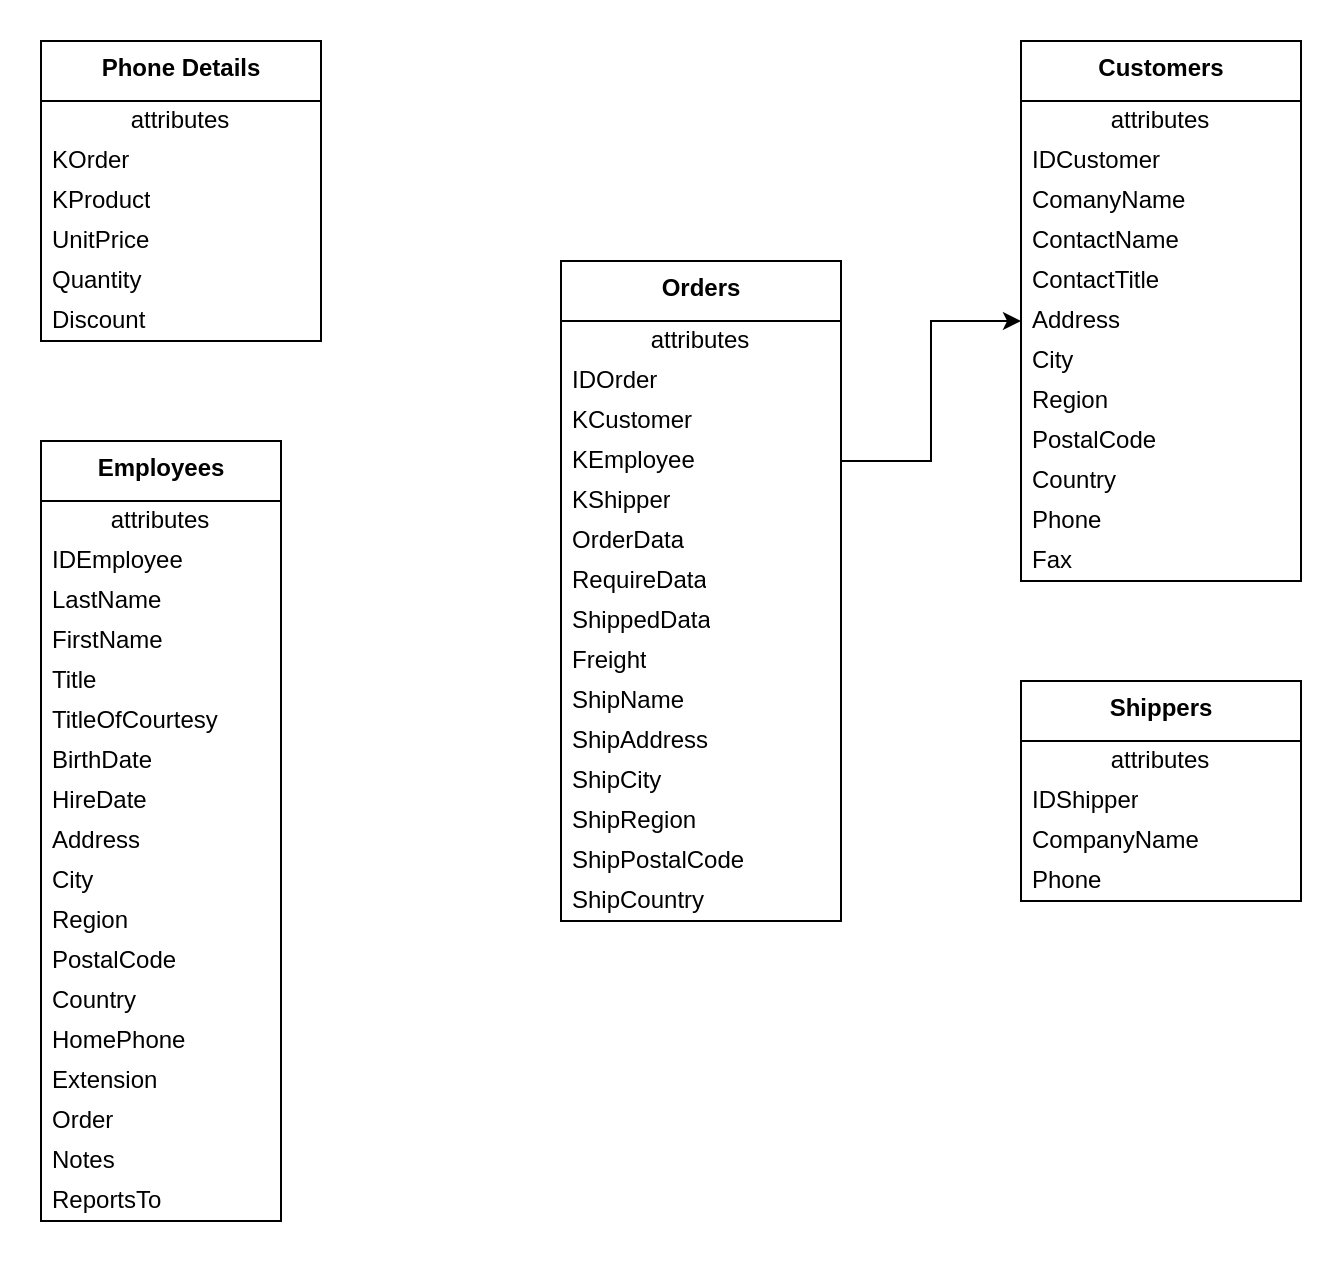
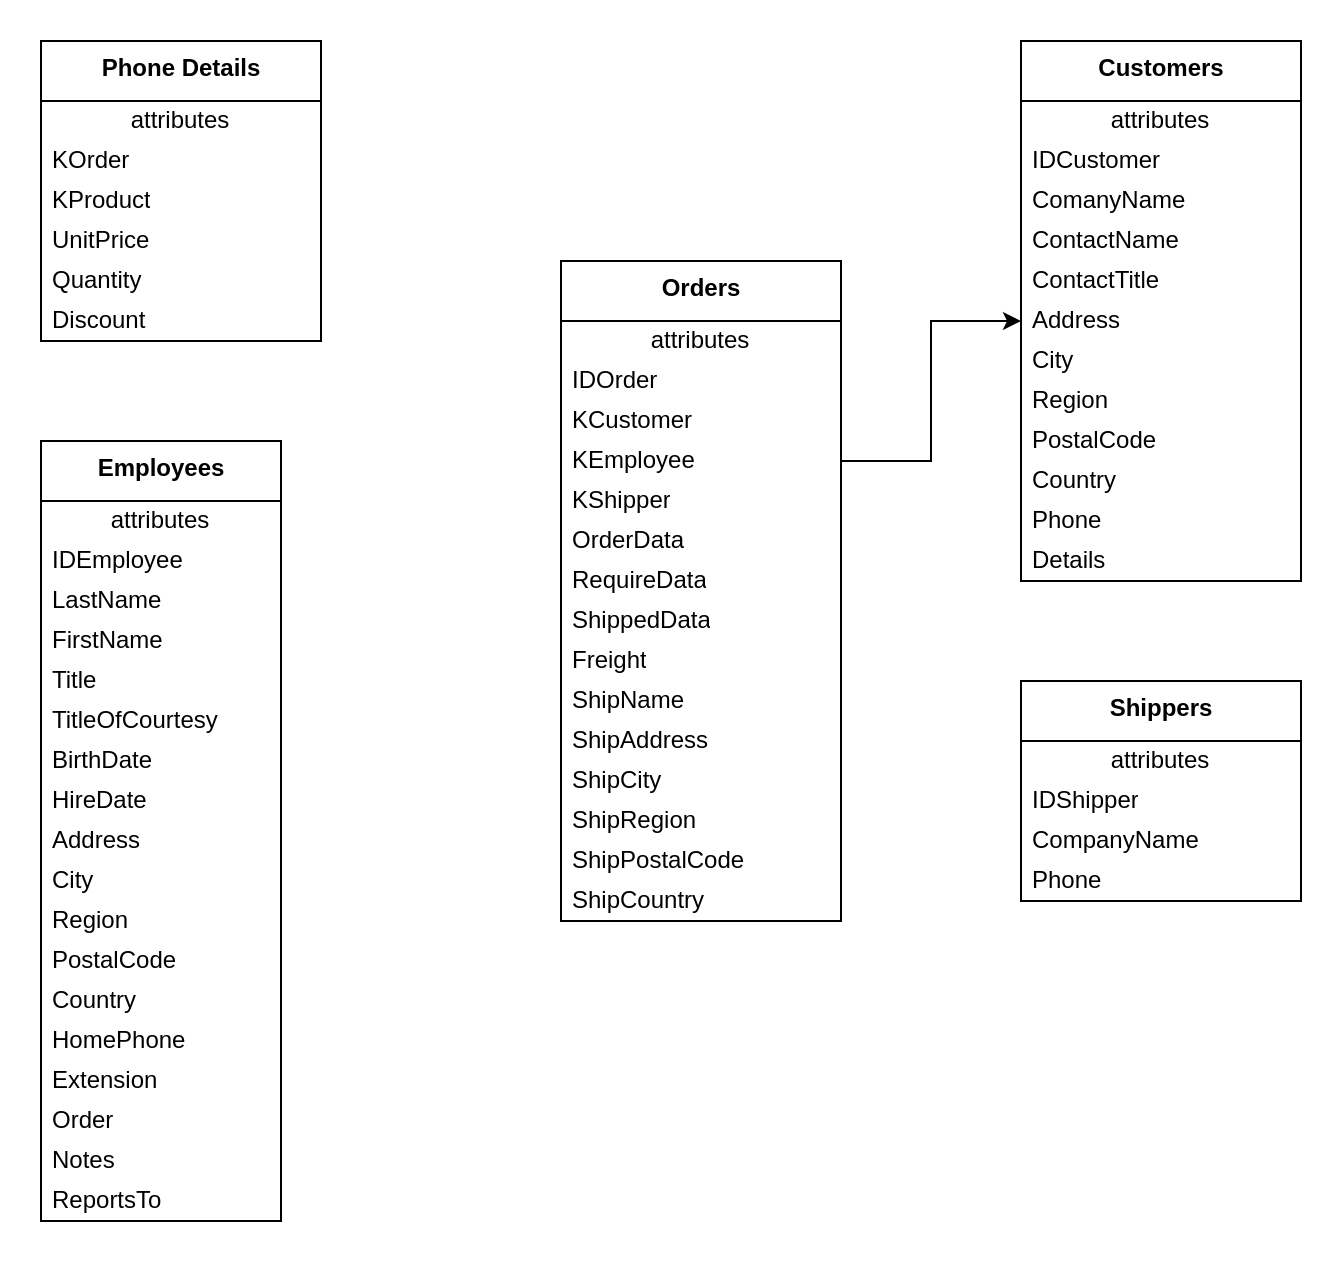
node "Fax": label "Fax" -> "Details"
